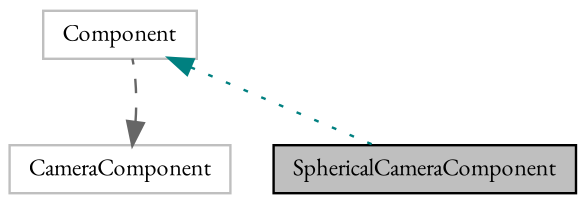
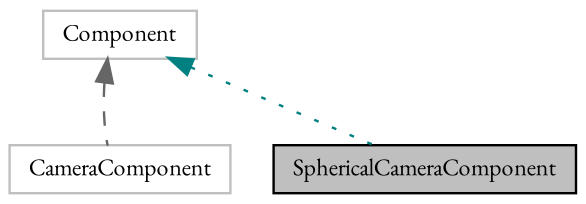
edge "Component" -> "CameraComponent": reversed
